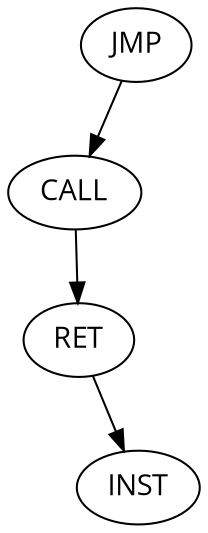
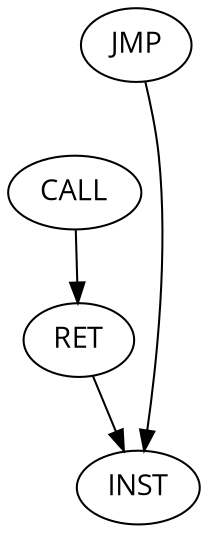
edge "JMP" -> "CALL": now "JMP" -> "INST"
